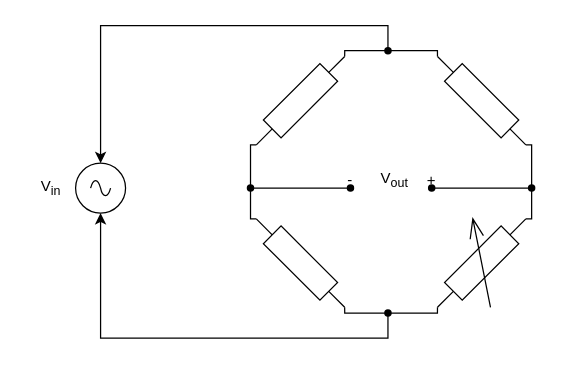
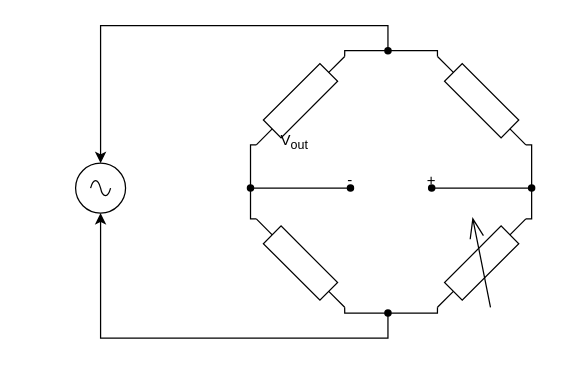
node "Vout": moved (394, 179) -> (294, 142)
node "Vin": removed
